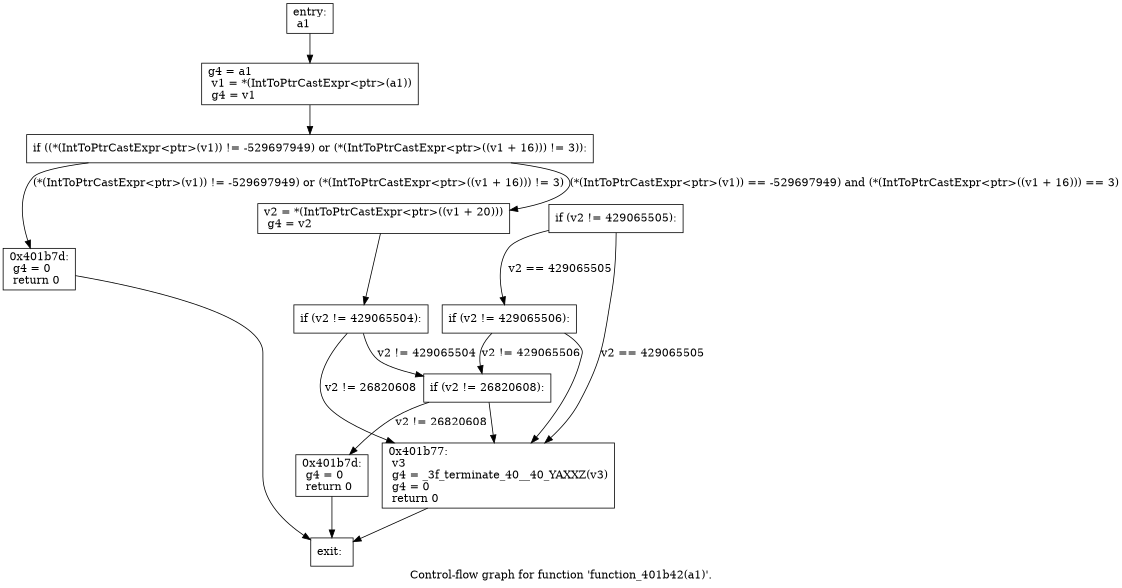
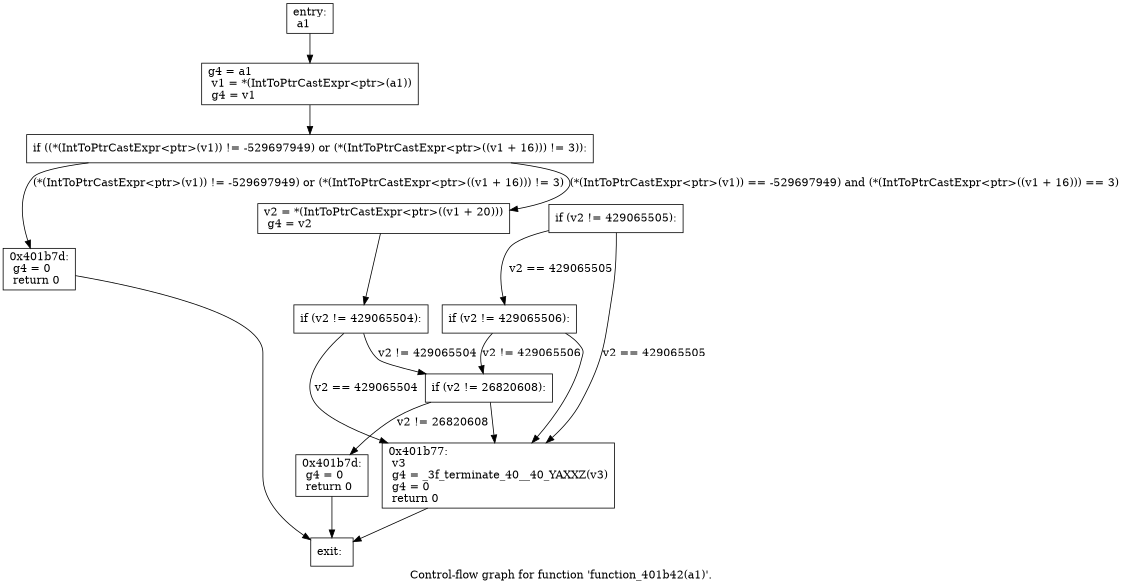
edge "if (v2 != 429065504):" -> "0x401b77:": label "v2 != 26820608" -> "v2 == 429065504"
